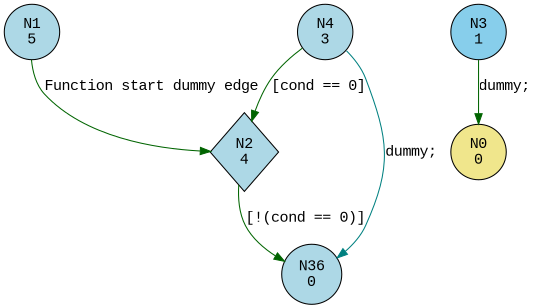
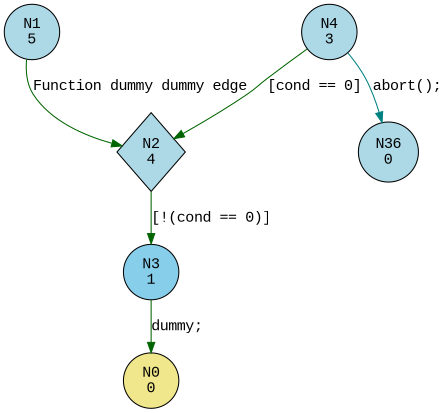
edge "N1 5" -> "N2 4": label "Function start dummy edge" -> "Function dummy dummy edge"
edge "N4 3" -> "N36 0": label "dummy;" -> "abort();"
edge "N2 4" -> "N36 0": now "N2 4" -> "N3 1"
